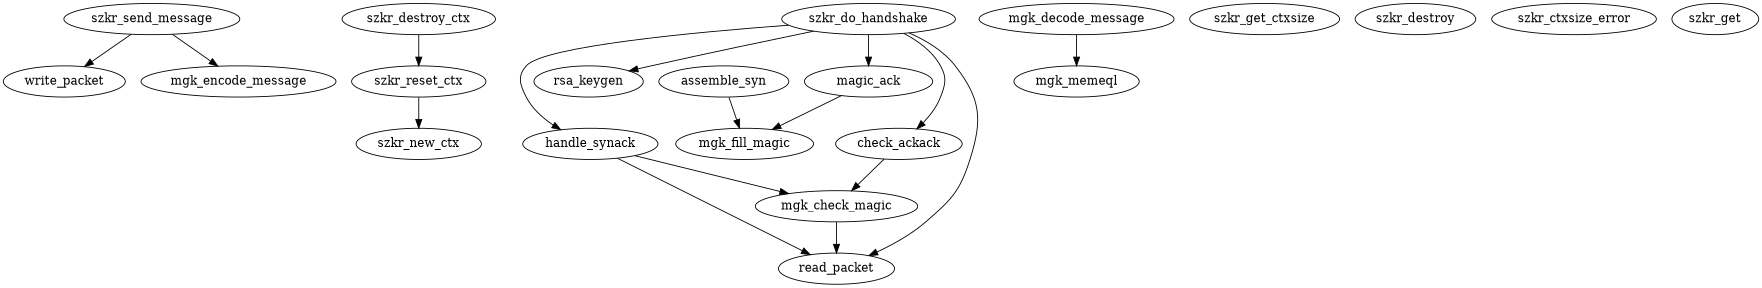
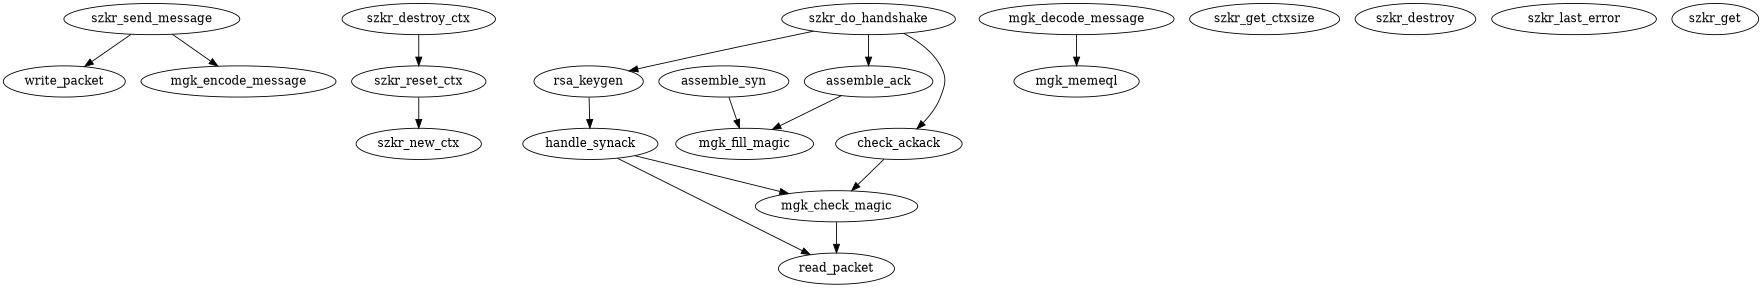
node "szkr_ctxsize_error": label "szkr_ctxsize_error" -> "szkr_last_error"
edge "szkr_do_handshake" -> "handle_synack": now "rsa_keygen" -> "handle_synack"
node "magic_ack": label "magic_ack" -> "assemble_ack"
edge "szkr_do_handshake" -> "read_packet": removed
